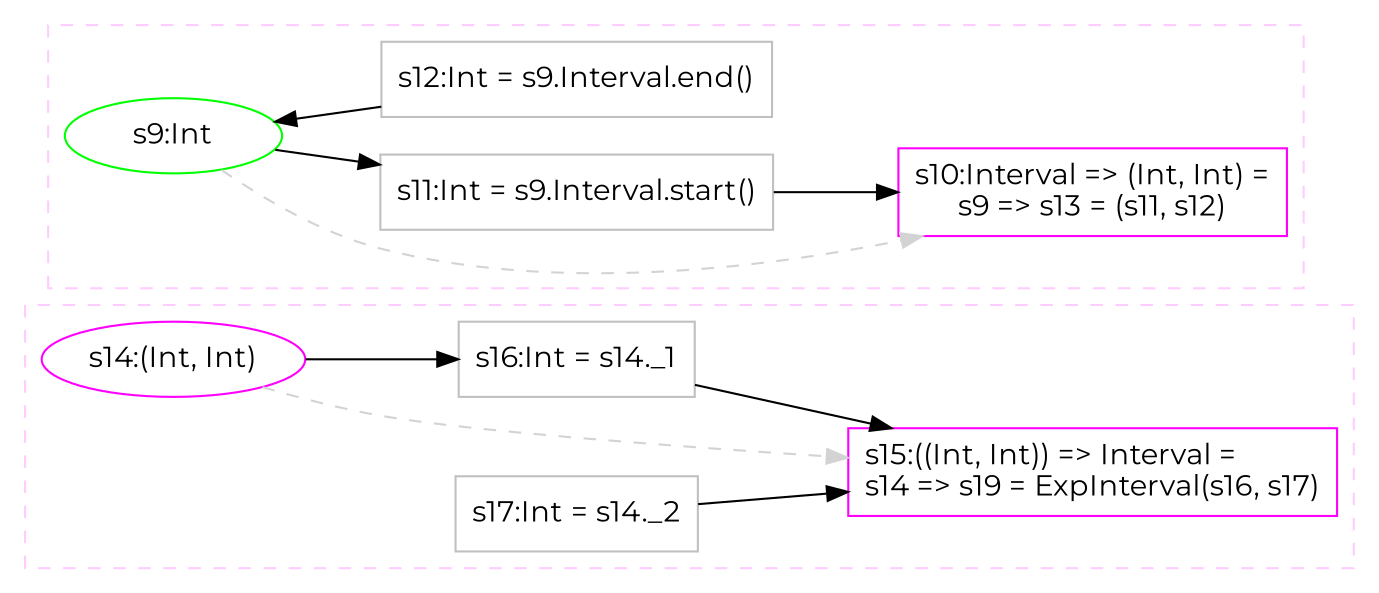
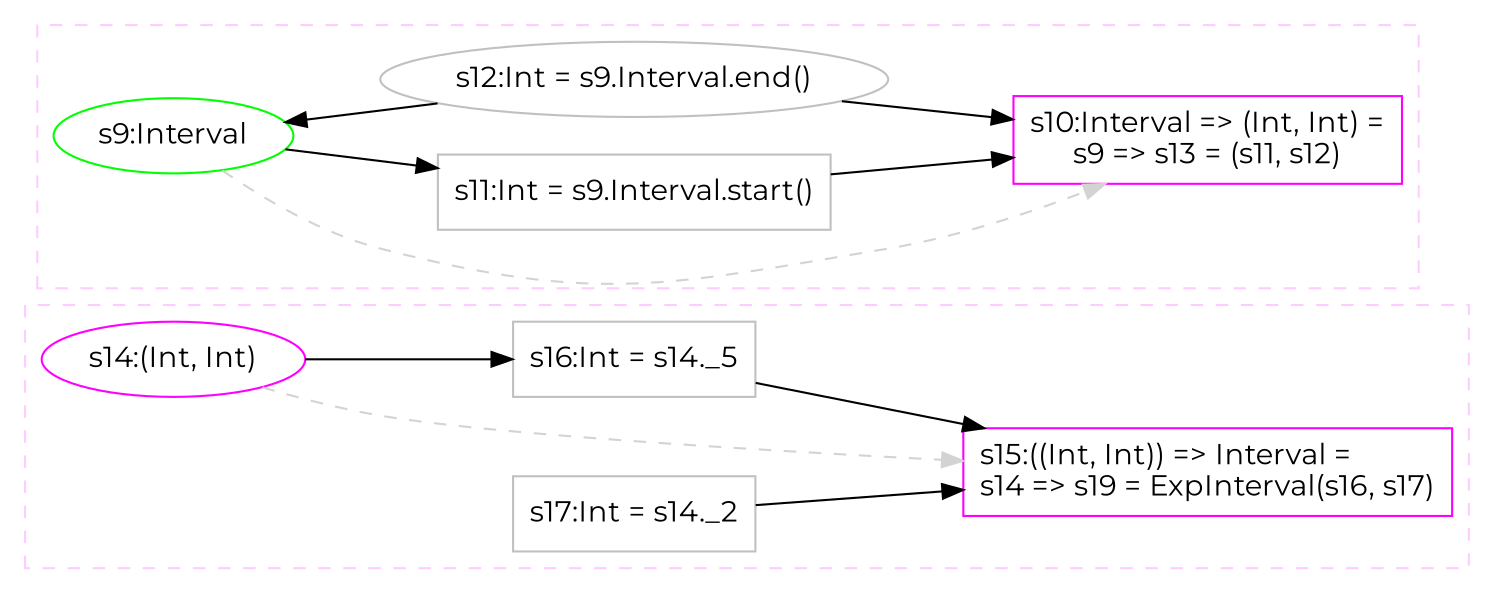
node "s12:Int = s9.Interval.end()": shape box -> ellipse
edge "s12:Int = s9.Interval.end()" -> "s10:Interval => (Int, Int) = s9 => s13 = (s11, s12)": added
node "s9:Int": label "s9:Int" -> "s9:Interval"
node "s16:Int = s14._1": label "s16:Int = s14._1" -> "s16:Int = s14._5"
